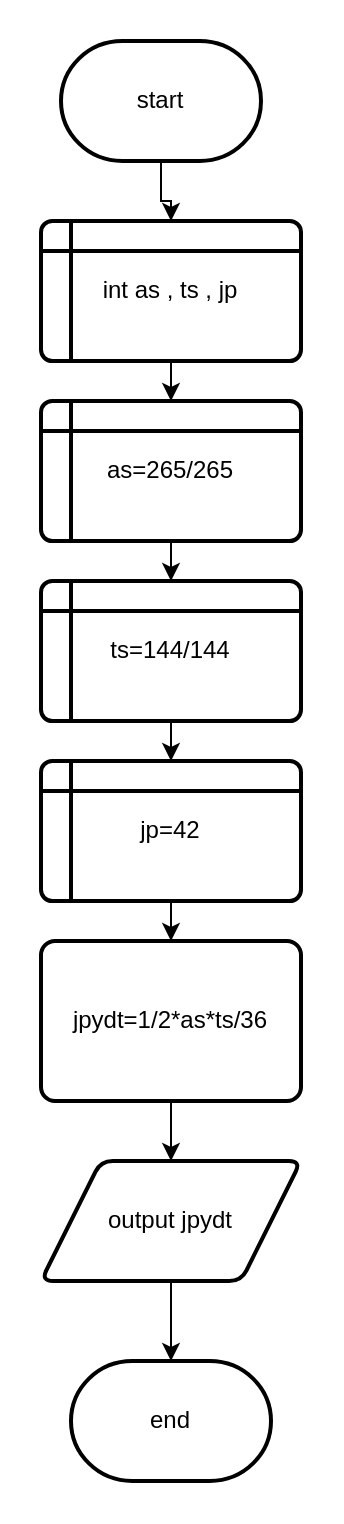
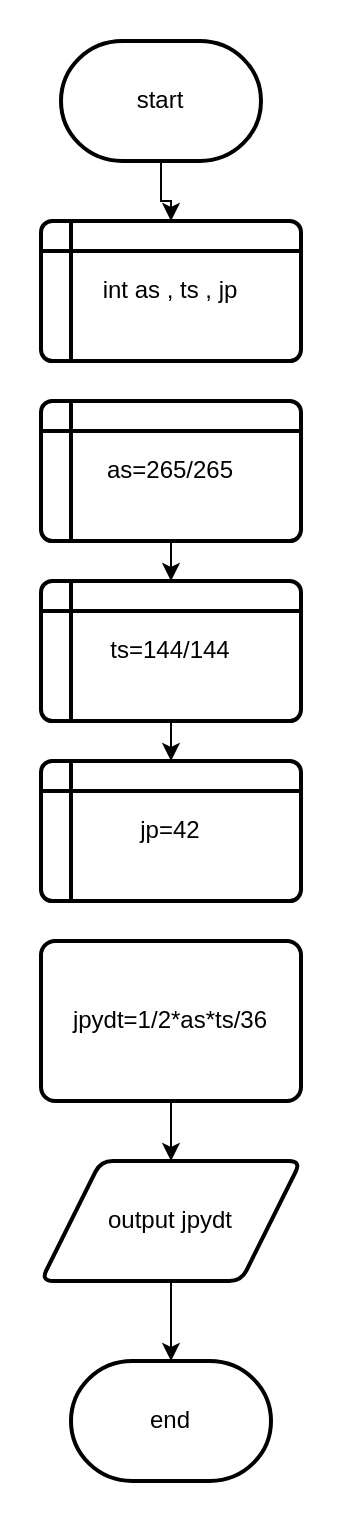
edge "int as , ts , jp" -> "as=265/265": removed
edge "jp=42" -> "jpydt=1/2*as*ts/36": removed
